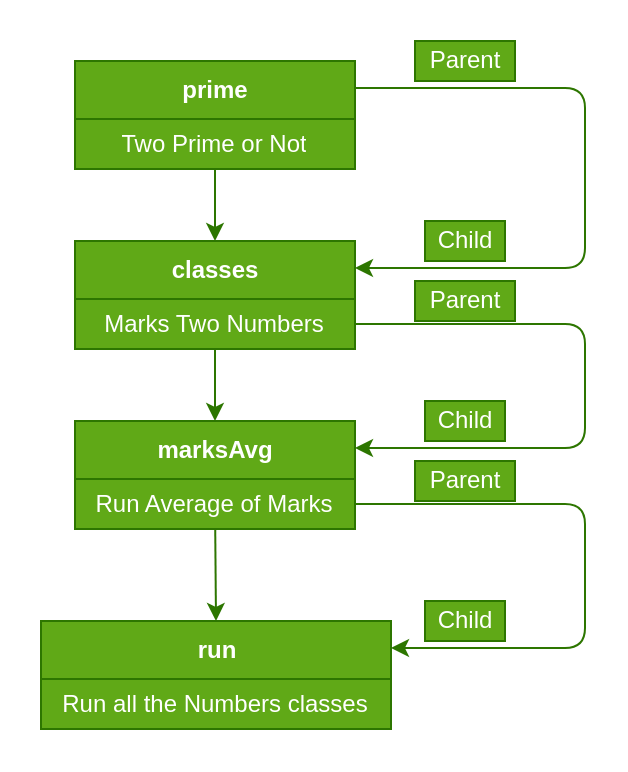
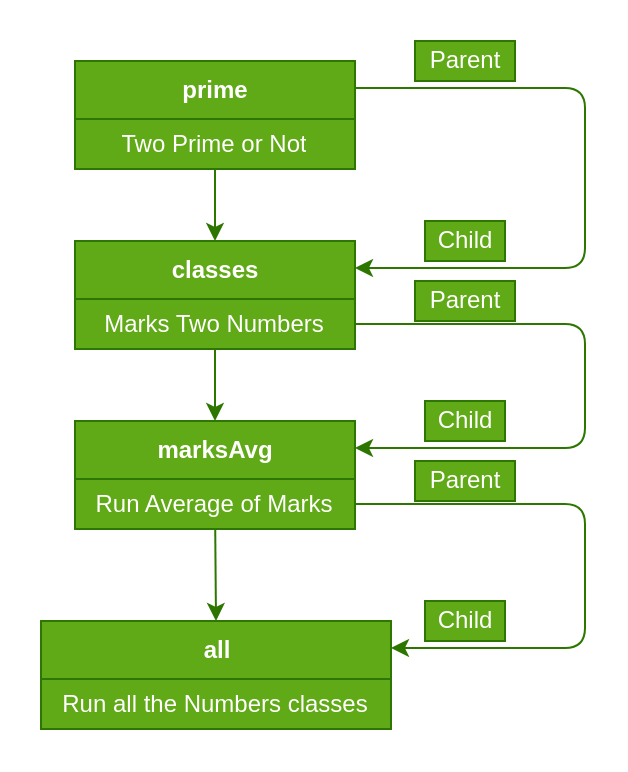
node "run": label "run" -> "all"
